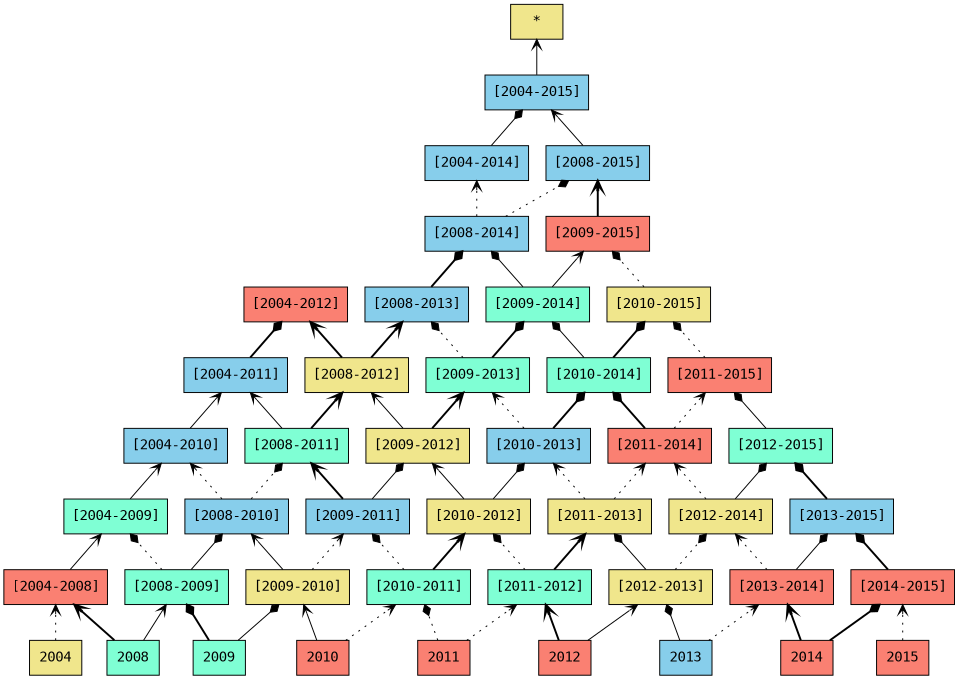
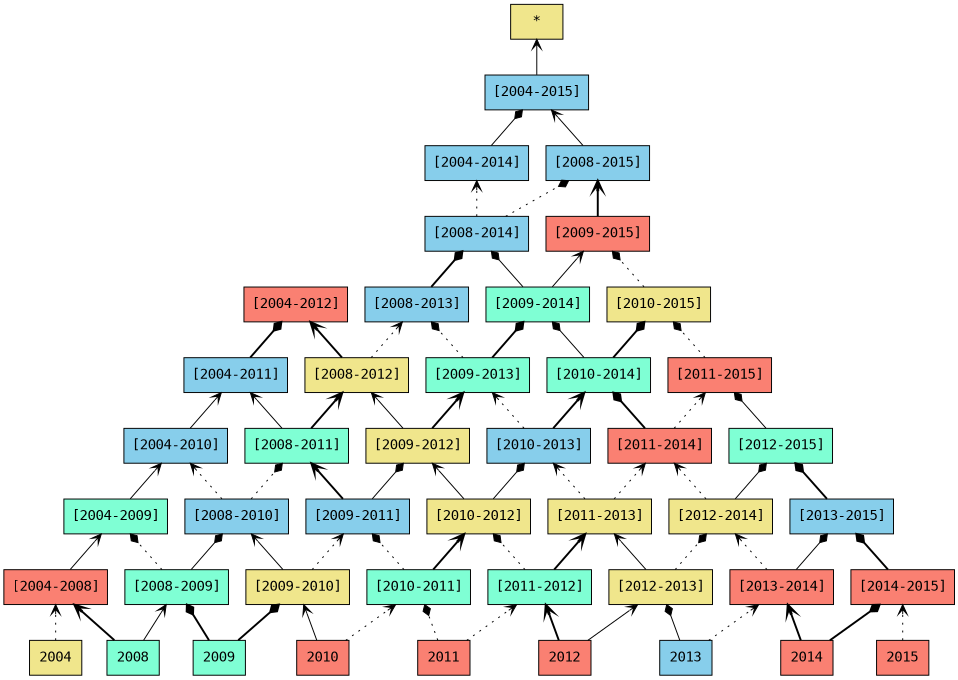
edge "[2008-2012]" -> "[2008-2013]": style bold -> dotted
edge "[2010-2013]" -> "[2010-2014]": arrowhead diamond -> vee
edge "[2012-2013]" -> "[2011-2013]": arrowhead diamond -> vee
edge "2009" -> "[2009-2010]": style solid -> bold
